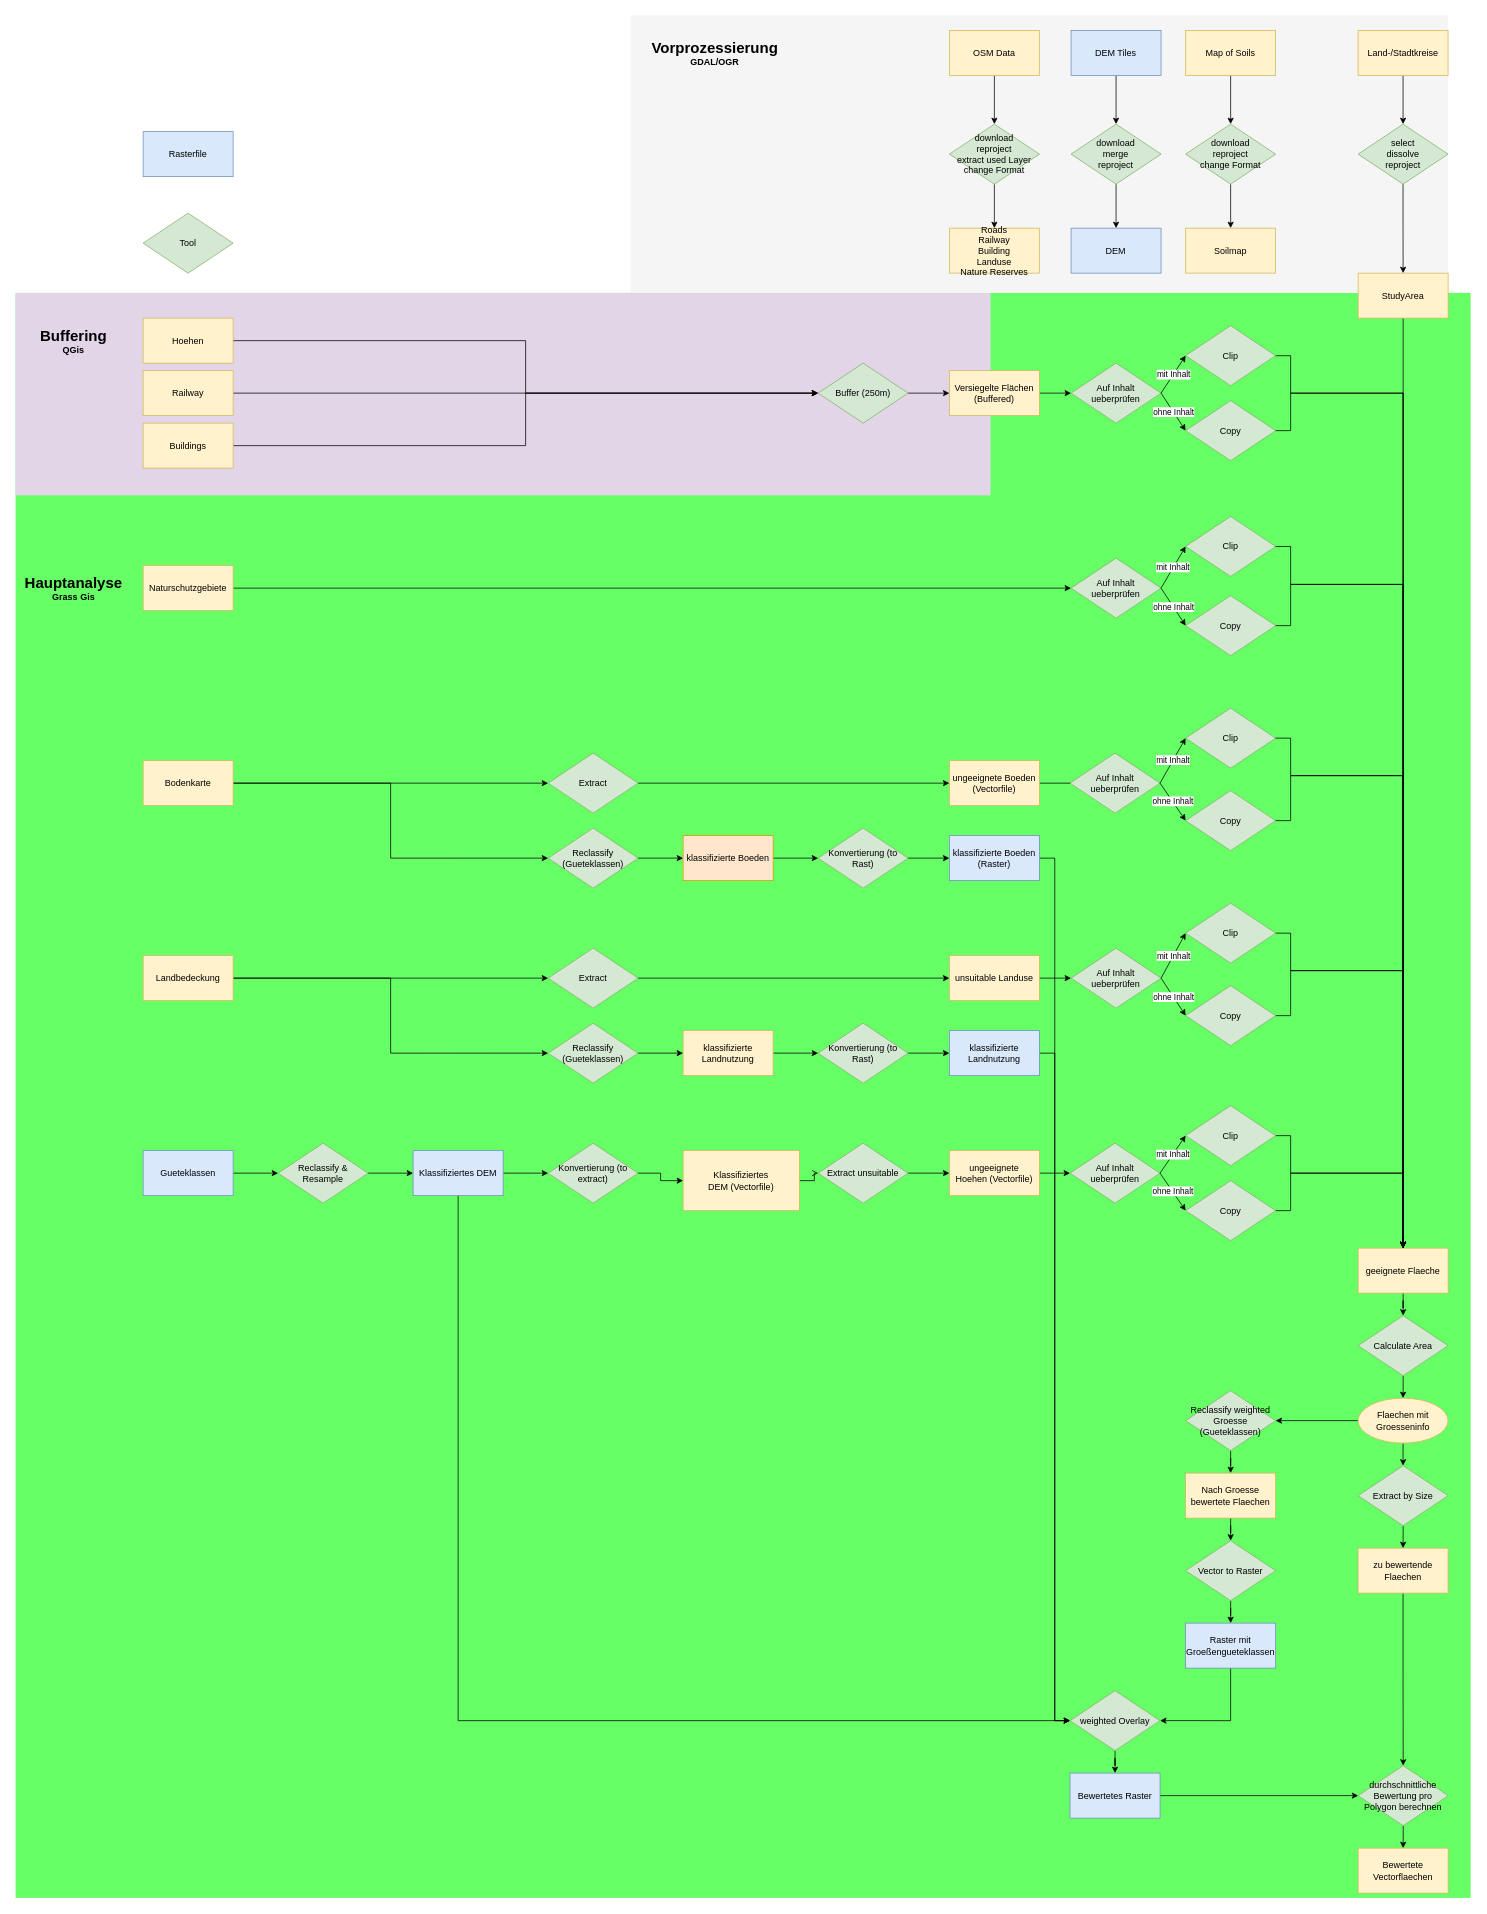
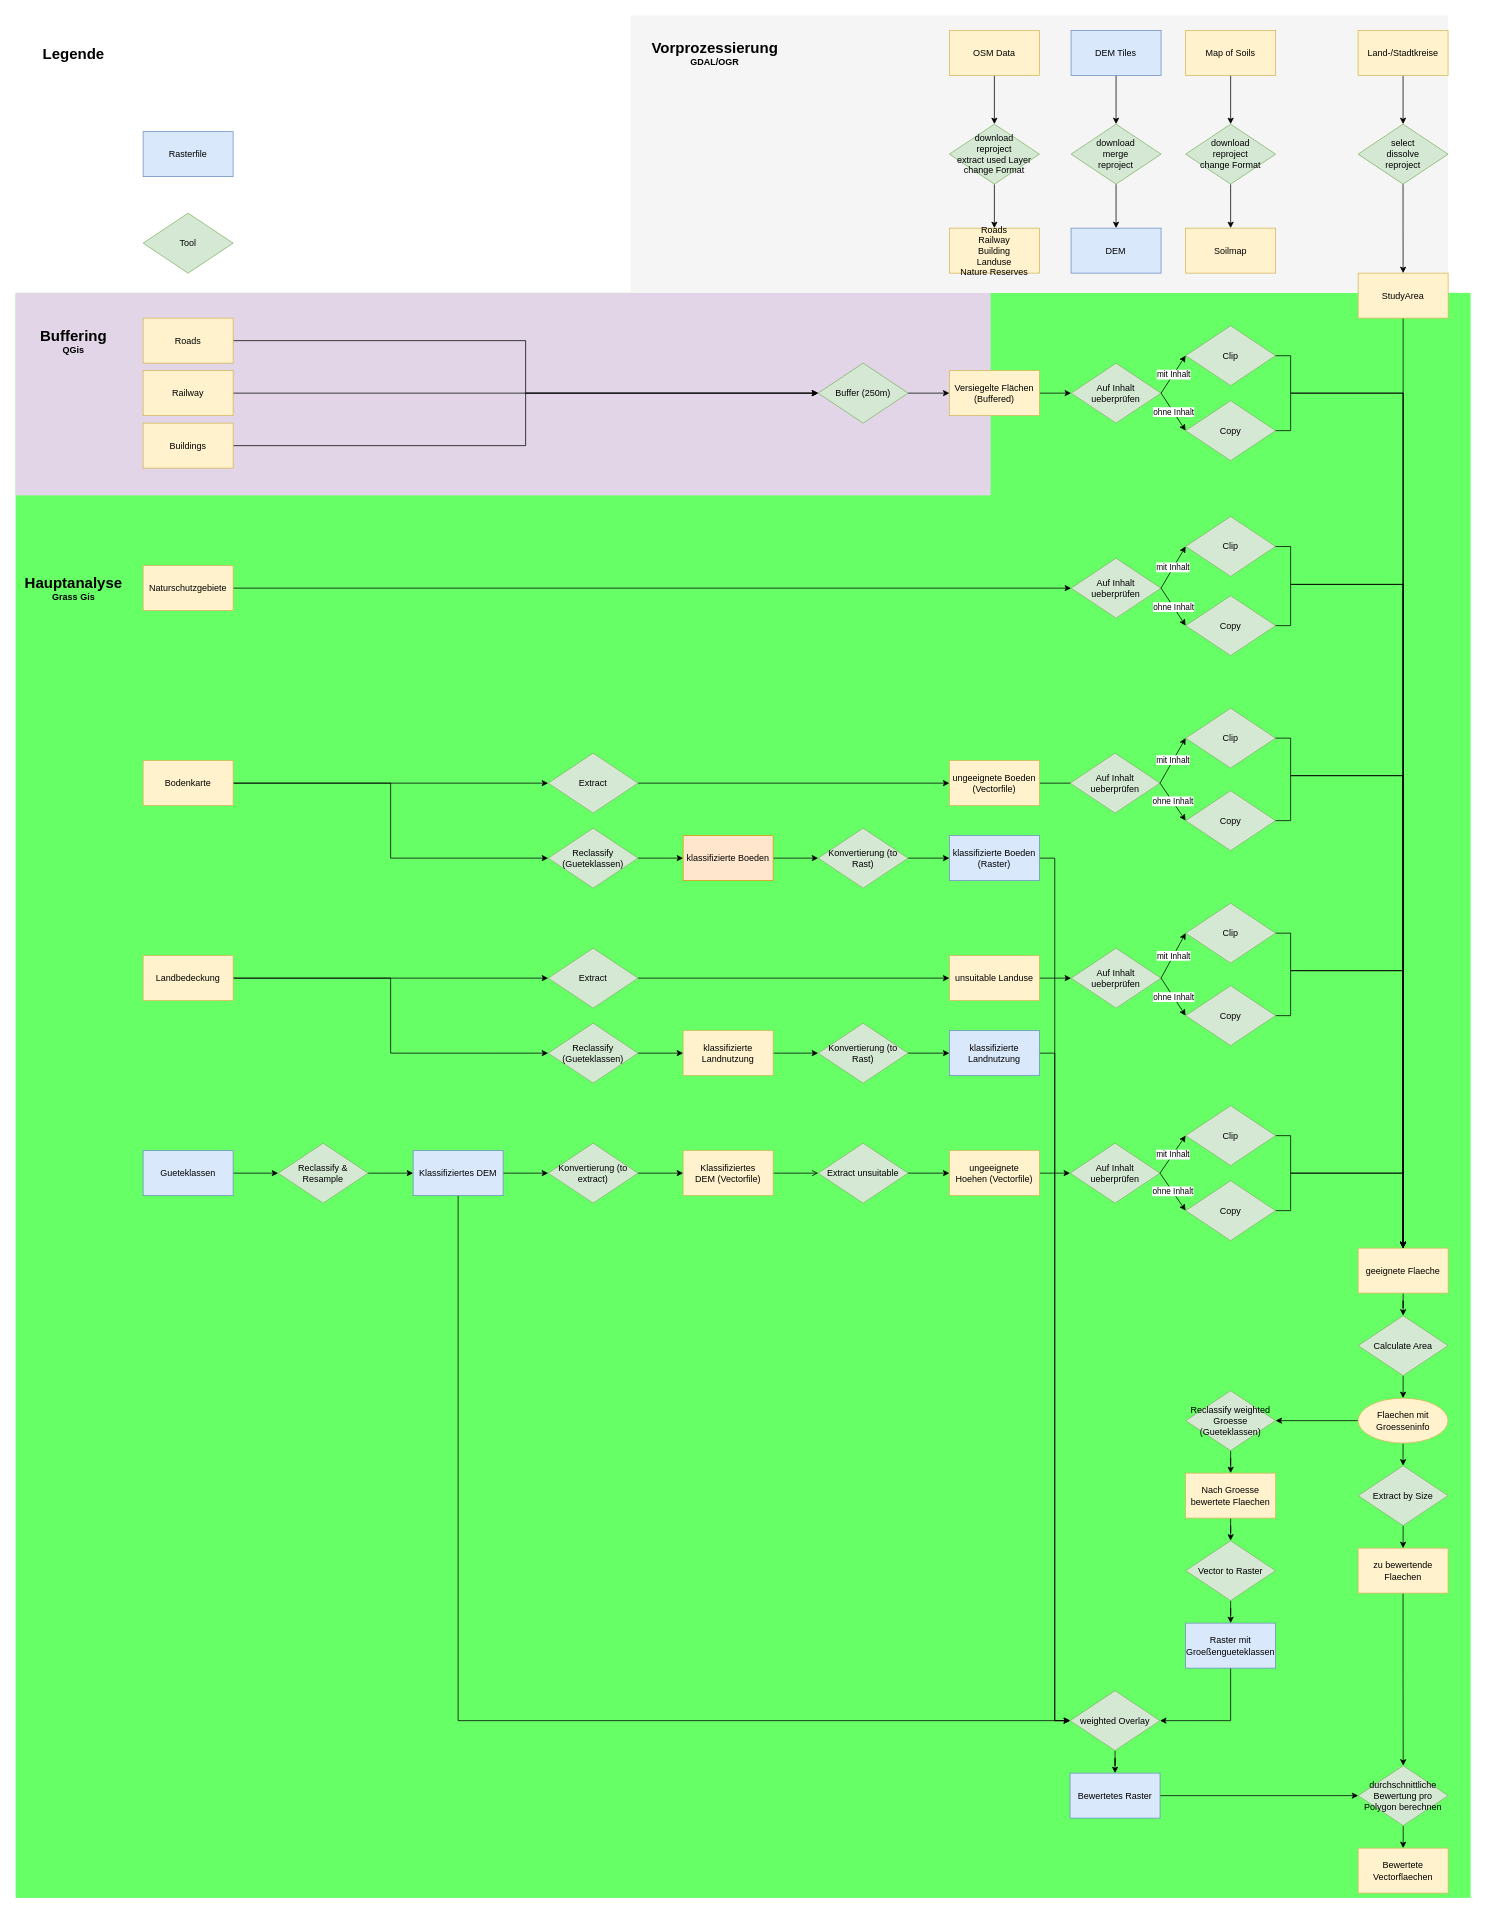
node "Legende": added
node "Hoehen": label "Hoehen" -> "Roads"
node "Klassifiziertes DEM (Vectorfile)": size 116x60 -> 90x45
